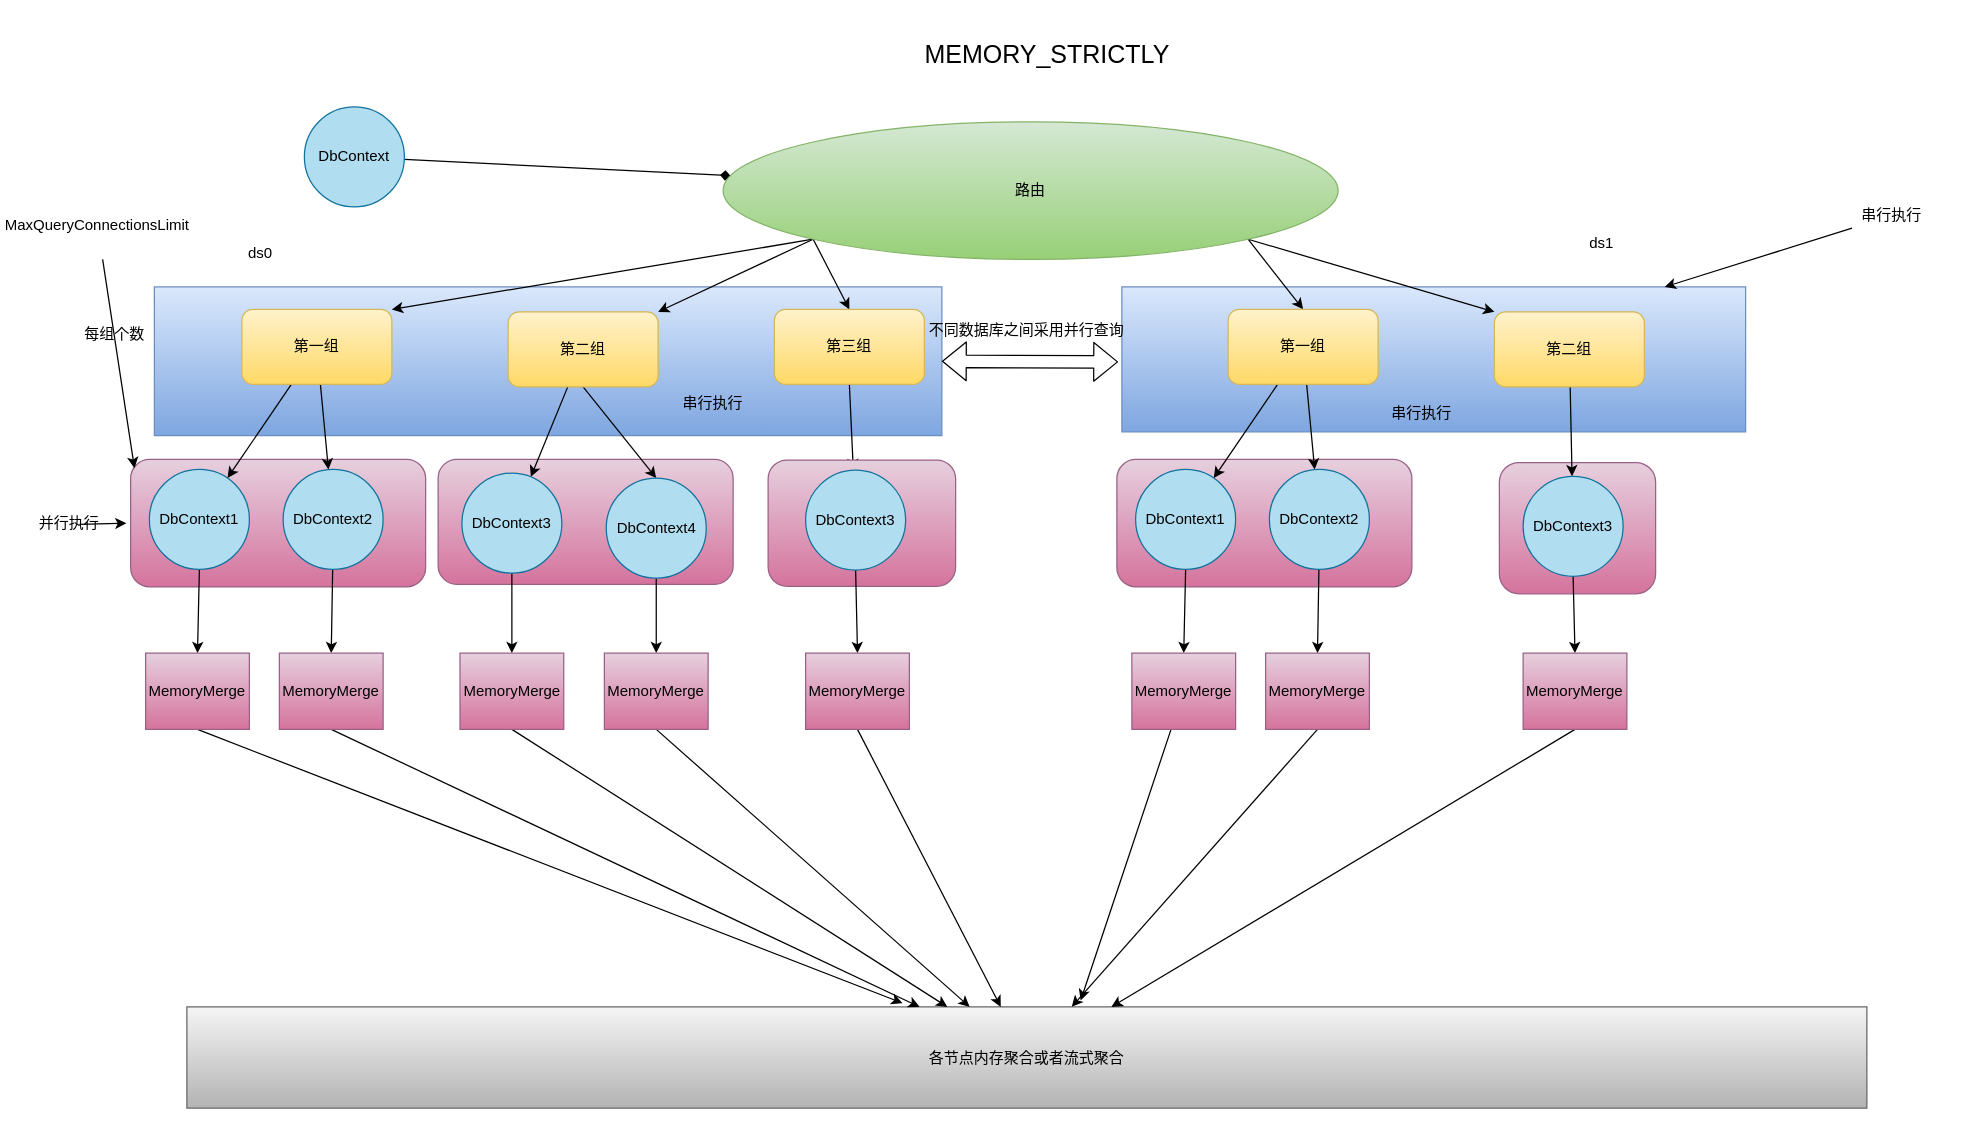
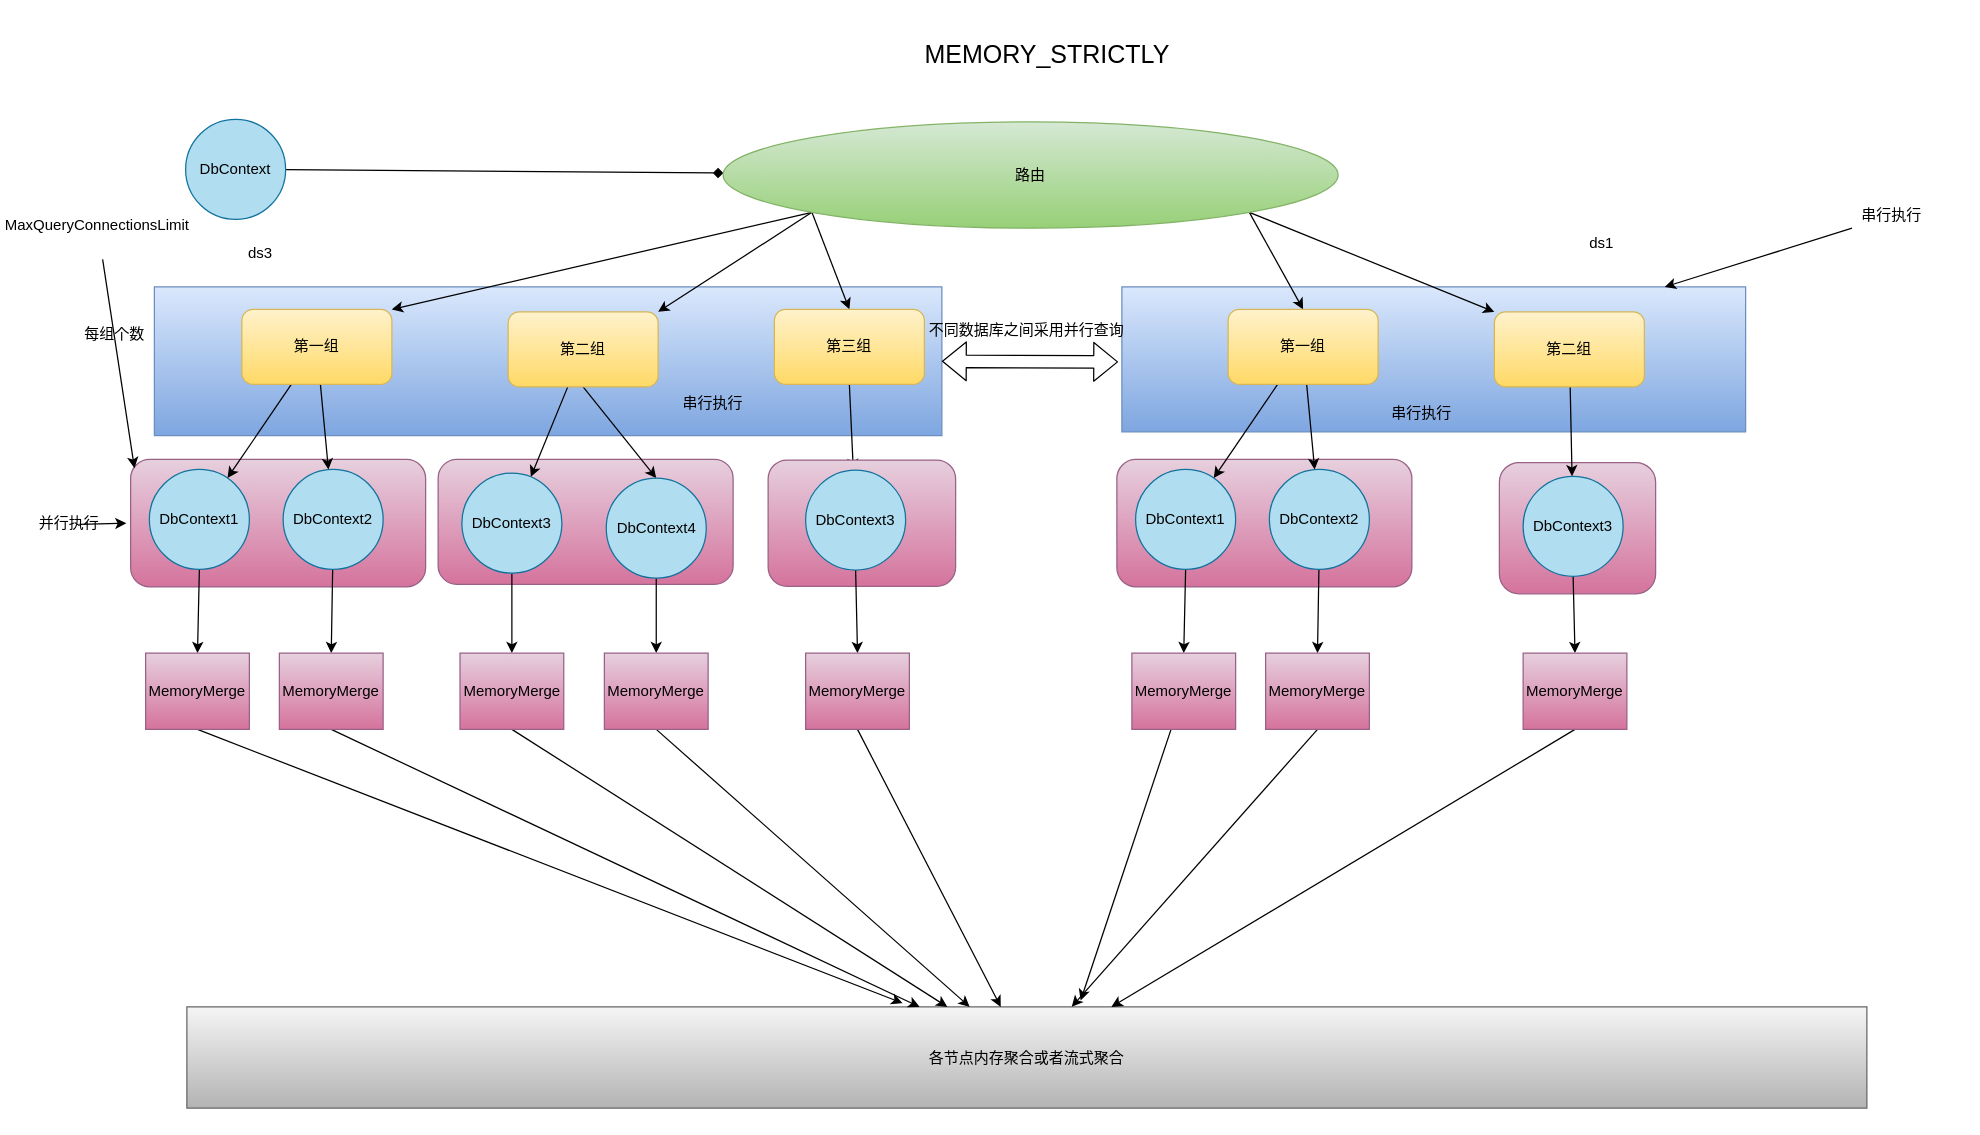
node "DbContext": moved (354, 157) -> (236, 169)
node "路由": size 615x138 -> 615x106
node "ds0": label "ds0" -> "ds3"
